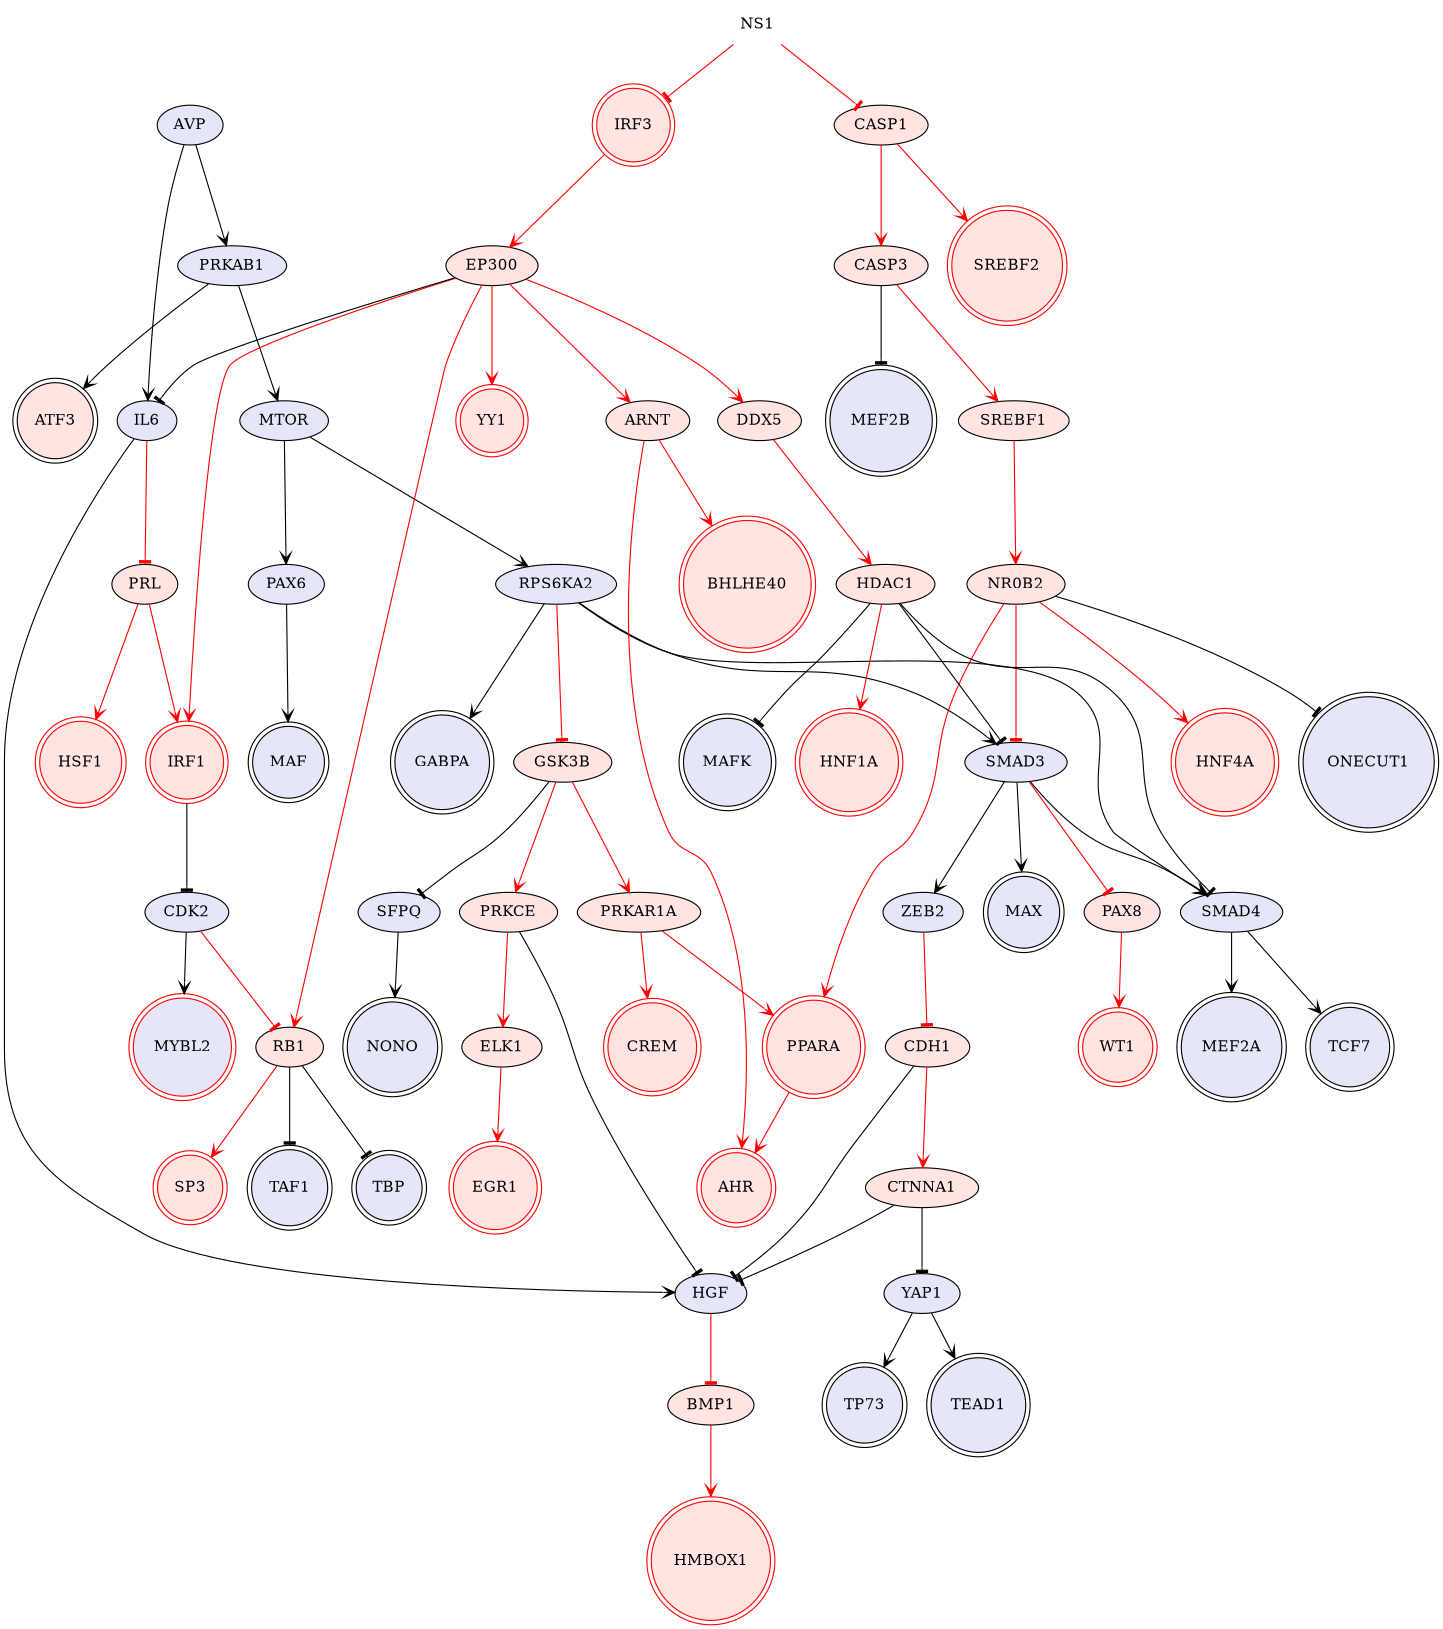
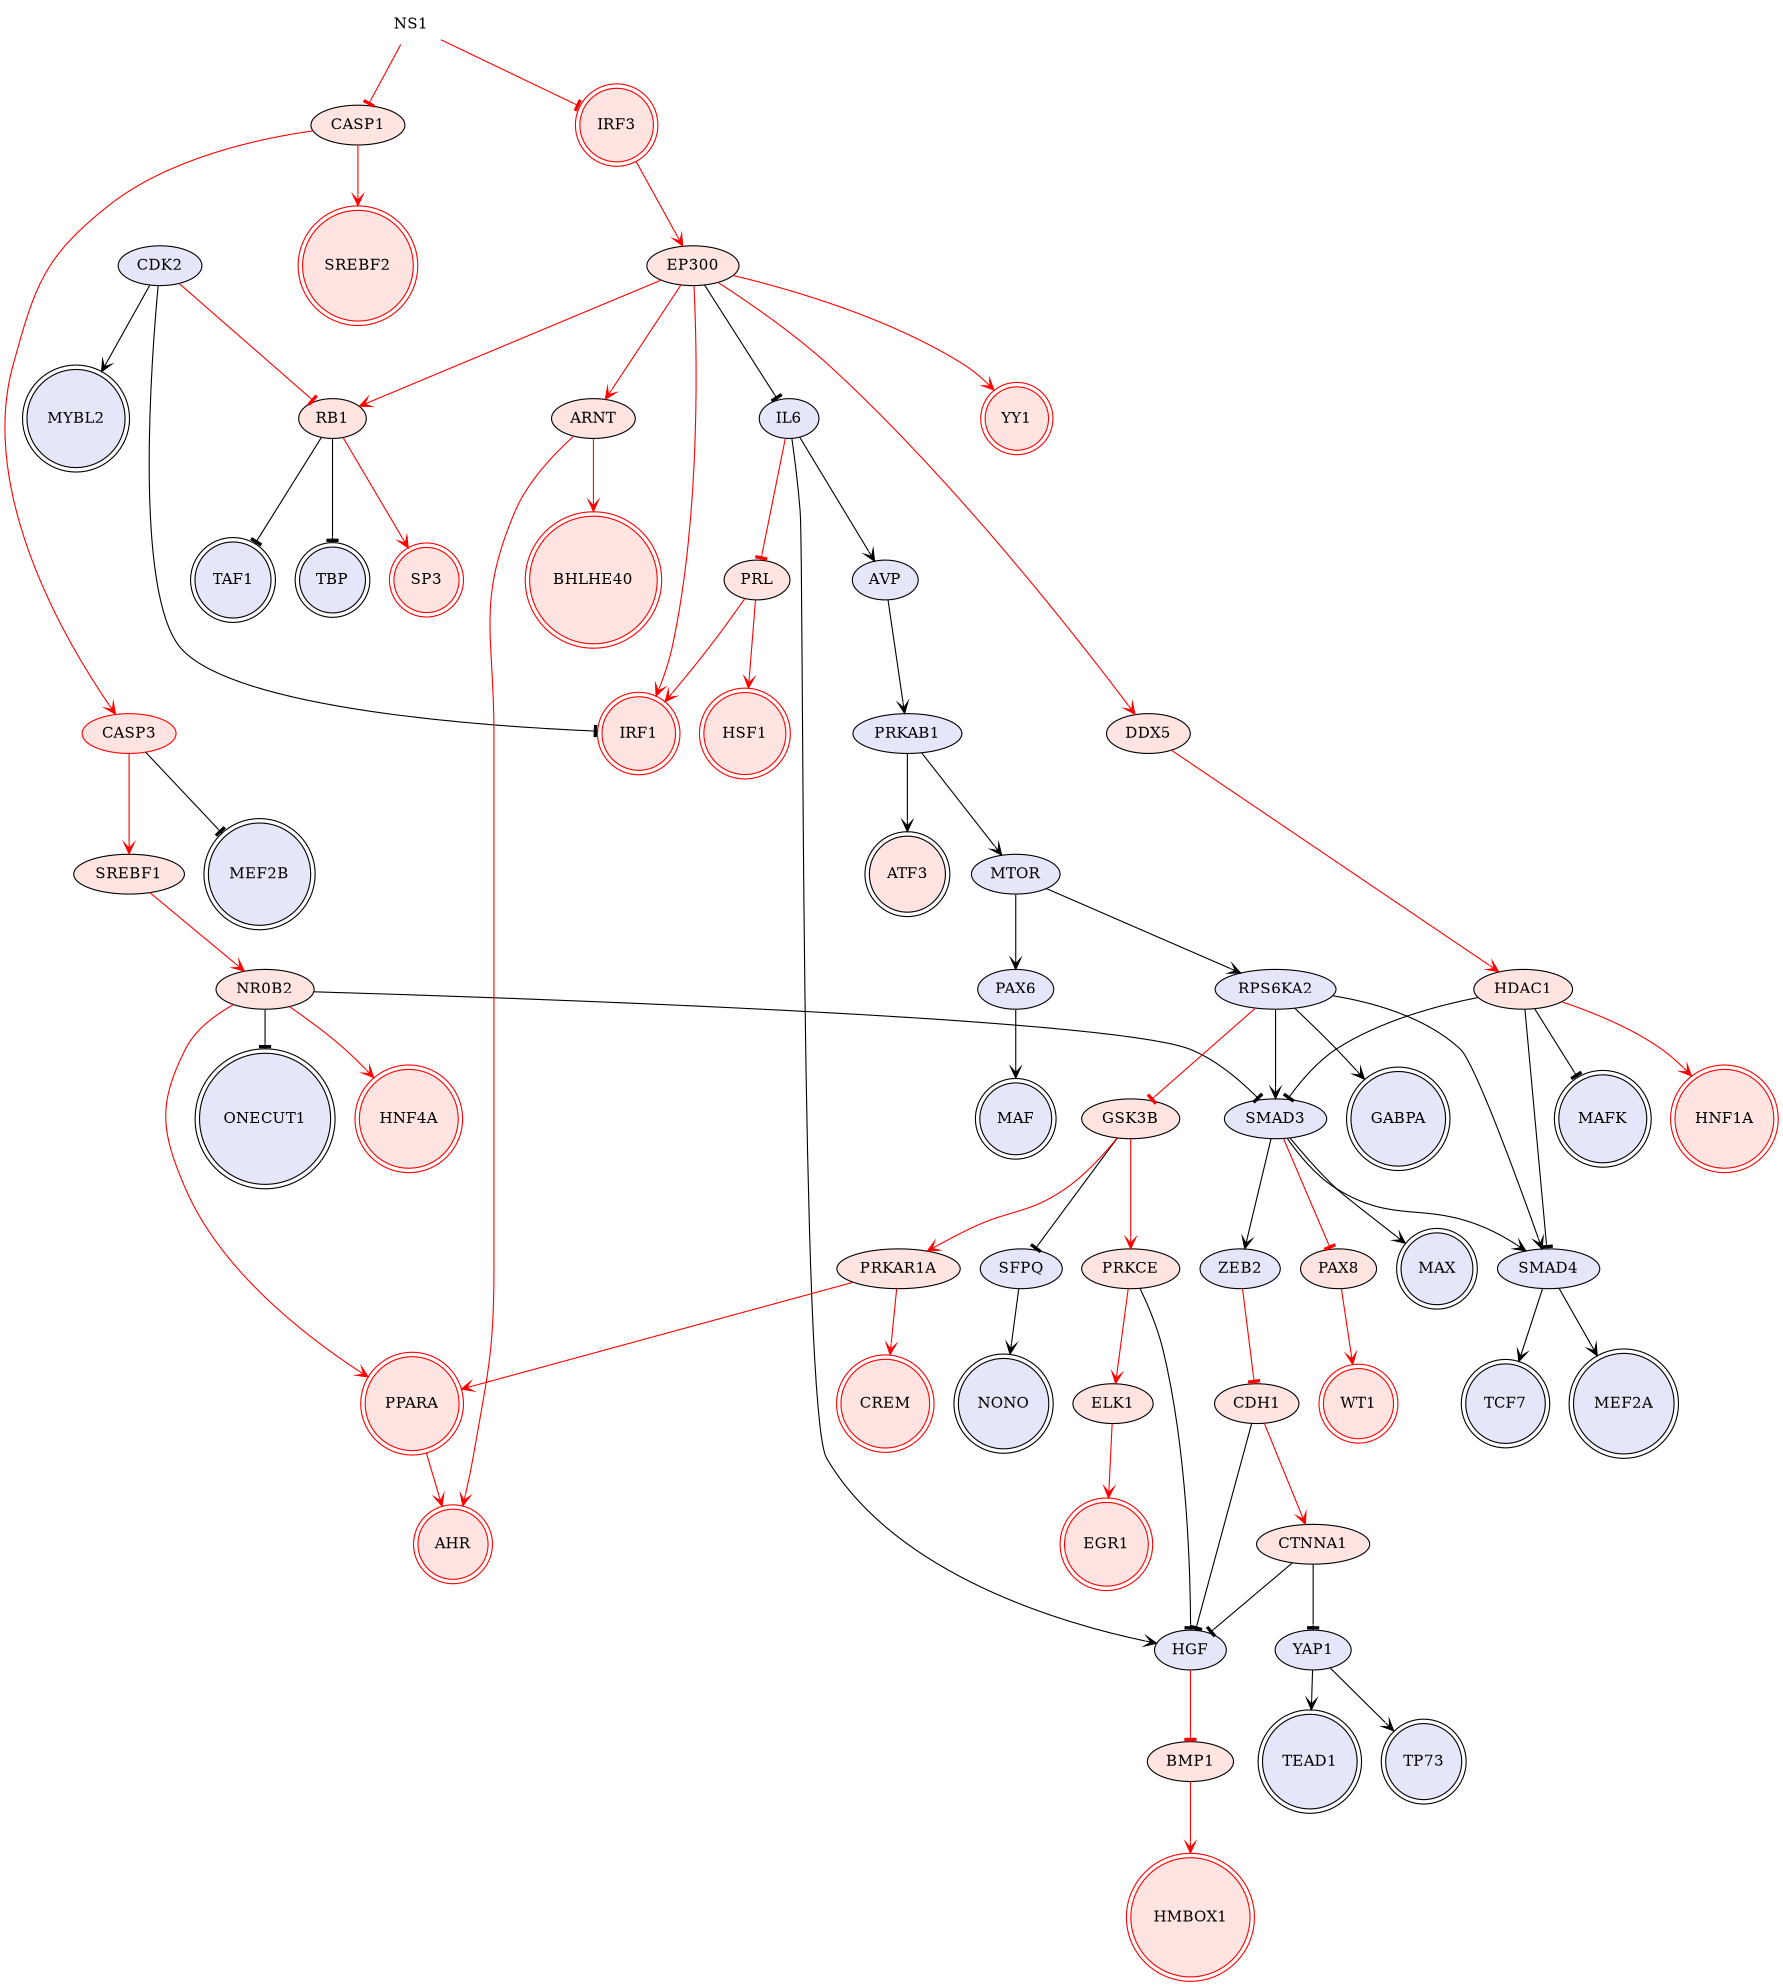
edge "AVP" -> "IL6": reversed
node "CASP3": color black -> red
edge "NR0B2" -> "SMAD3": color red -> black
edge "IRF1" -> "CDK2": reversed
node "MYBL2": color red -> black
